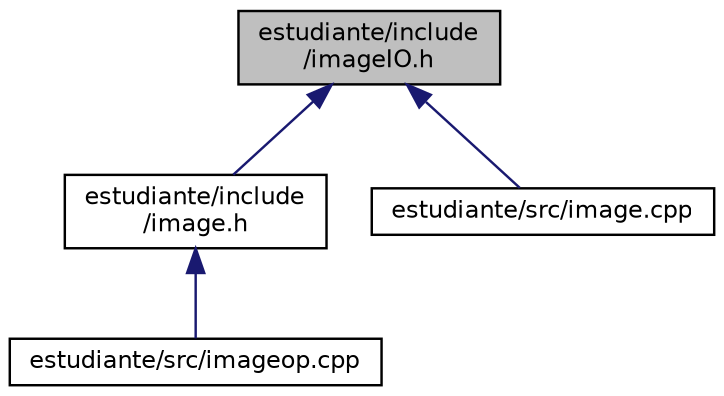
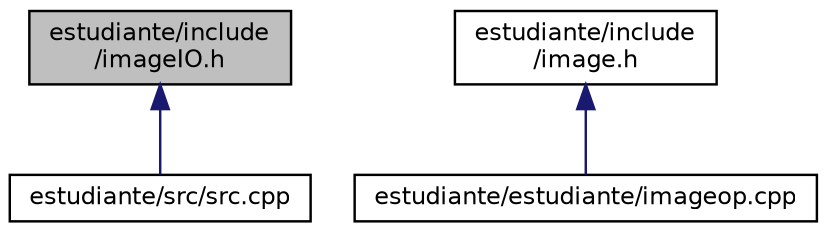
edge "estudiante/include /image.h" -> "estudiante/include /imageIO.h": removed
node "estudiante/src/image.cpp": label "estudiante/src/image.cpp" -> "estudiante/src/src.cpp"
node "estudiante/src/imageop.cpp": label "estudiante/src/imageop.cpp" -> "estudiante/estudiante/imageop.cpp"
